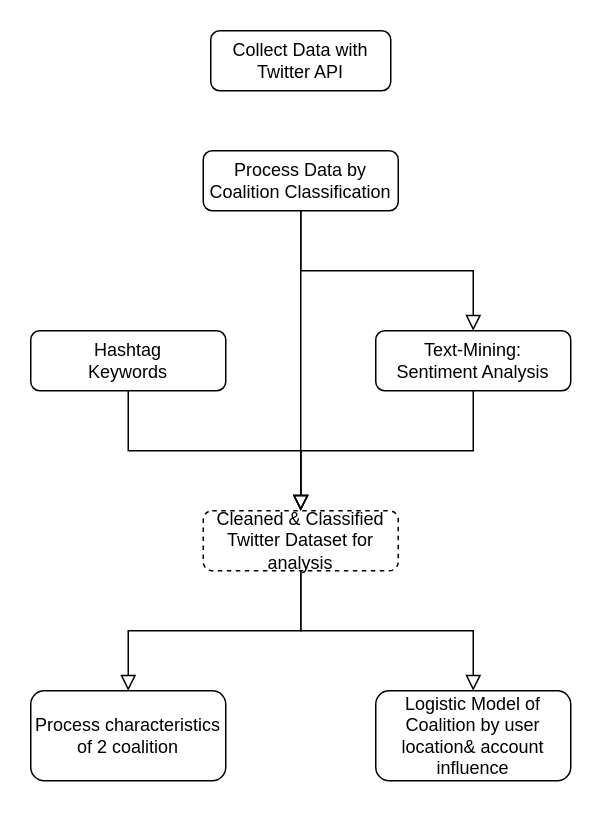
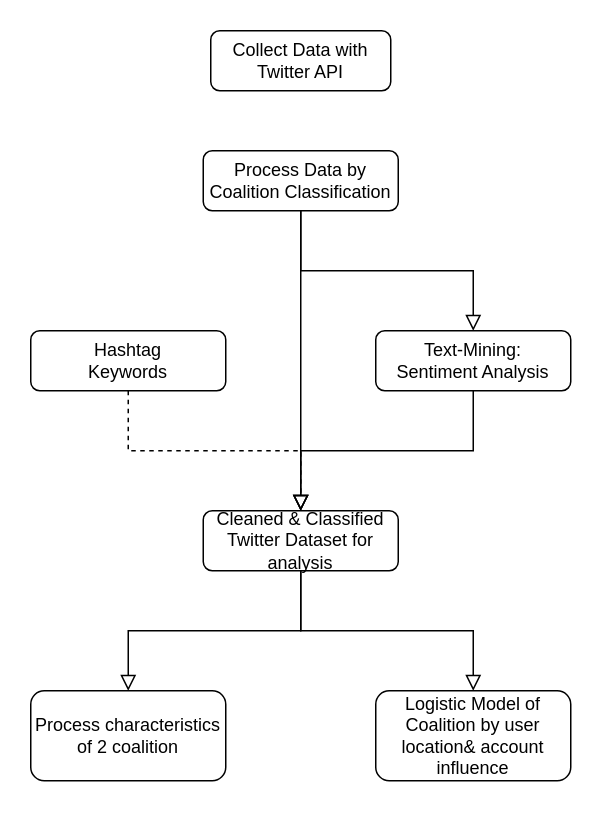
edge "Hashtag Keywords" -> "Cleaned & Classified Twitter Dataset for analysis": style solid -> dashed
node "Cleaned & Classified Twitter Dataset for analysis": style dashed -> solid
